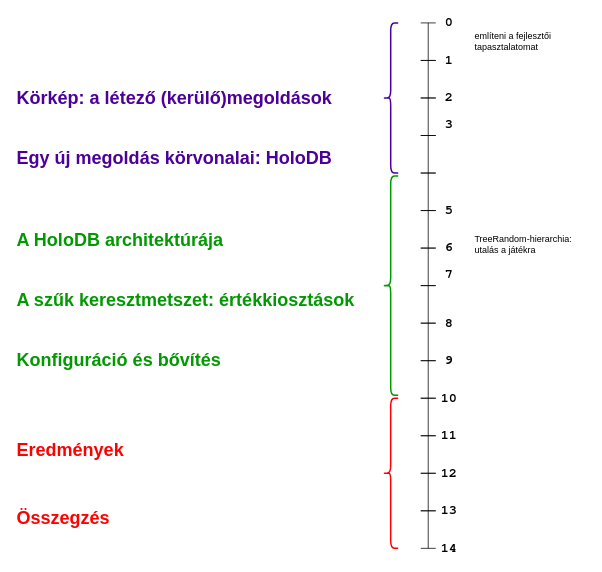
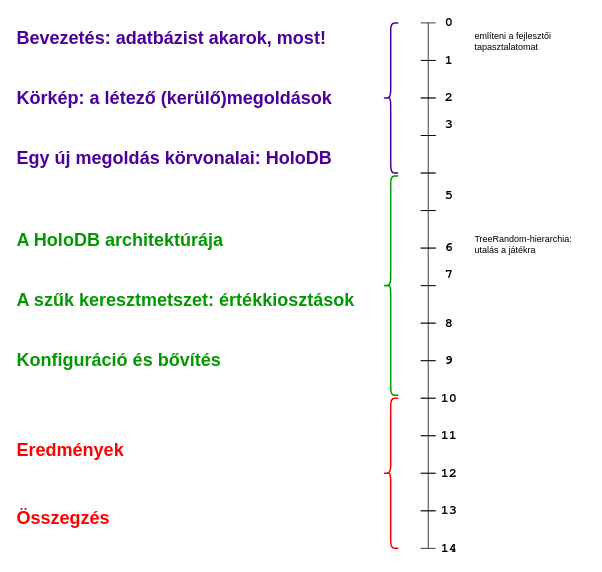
node "Bevezetés: adatbázist akarok, most!": added
node "5": moved (449, 210) -> (449, 195)
